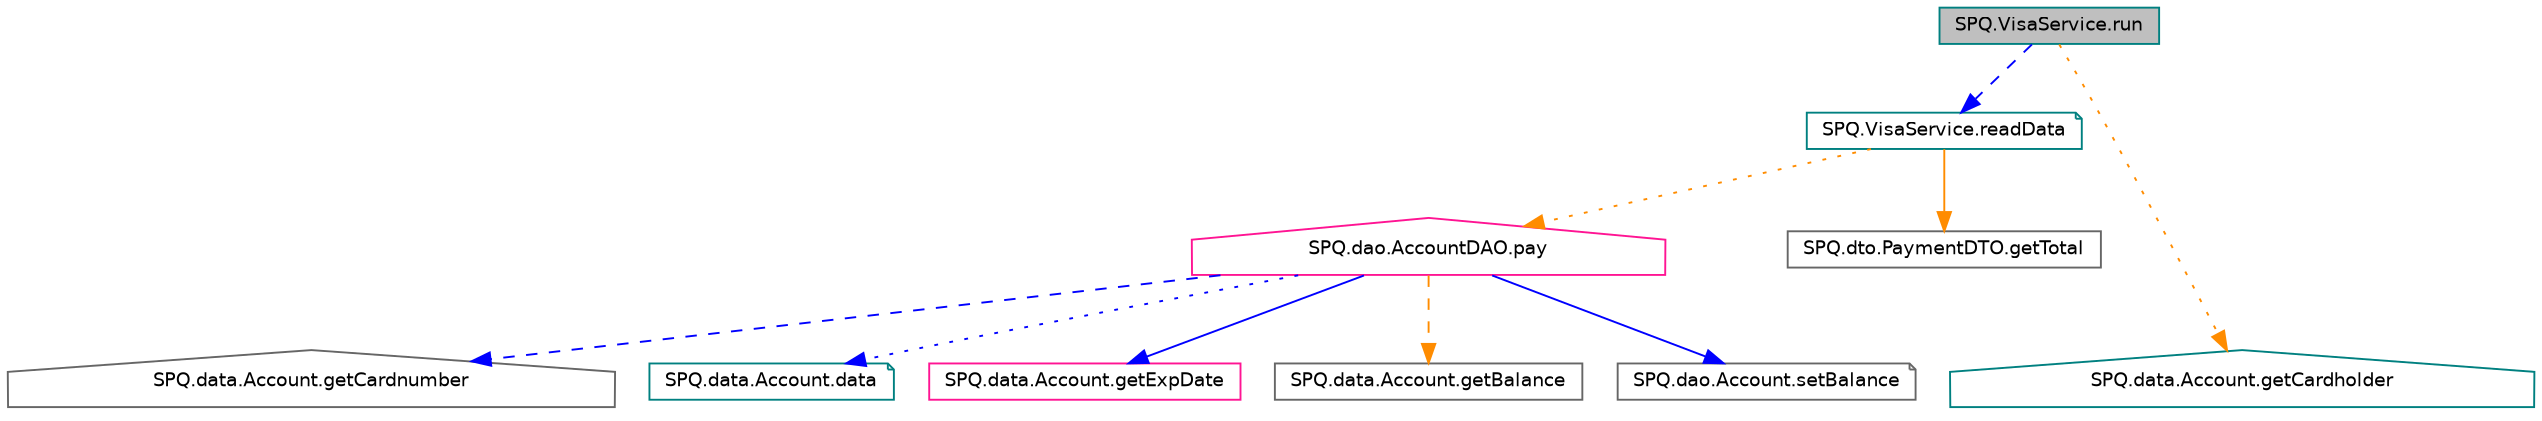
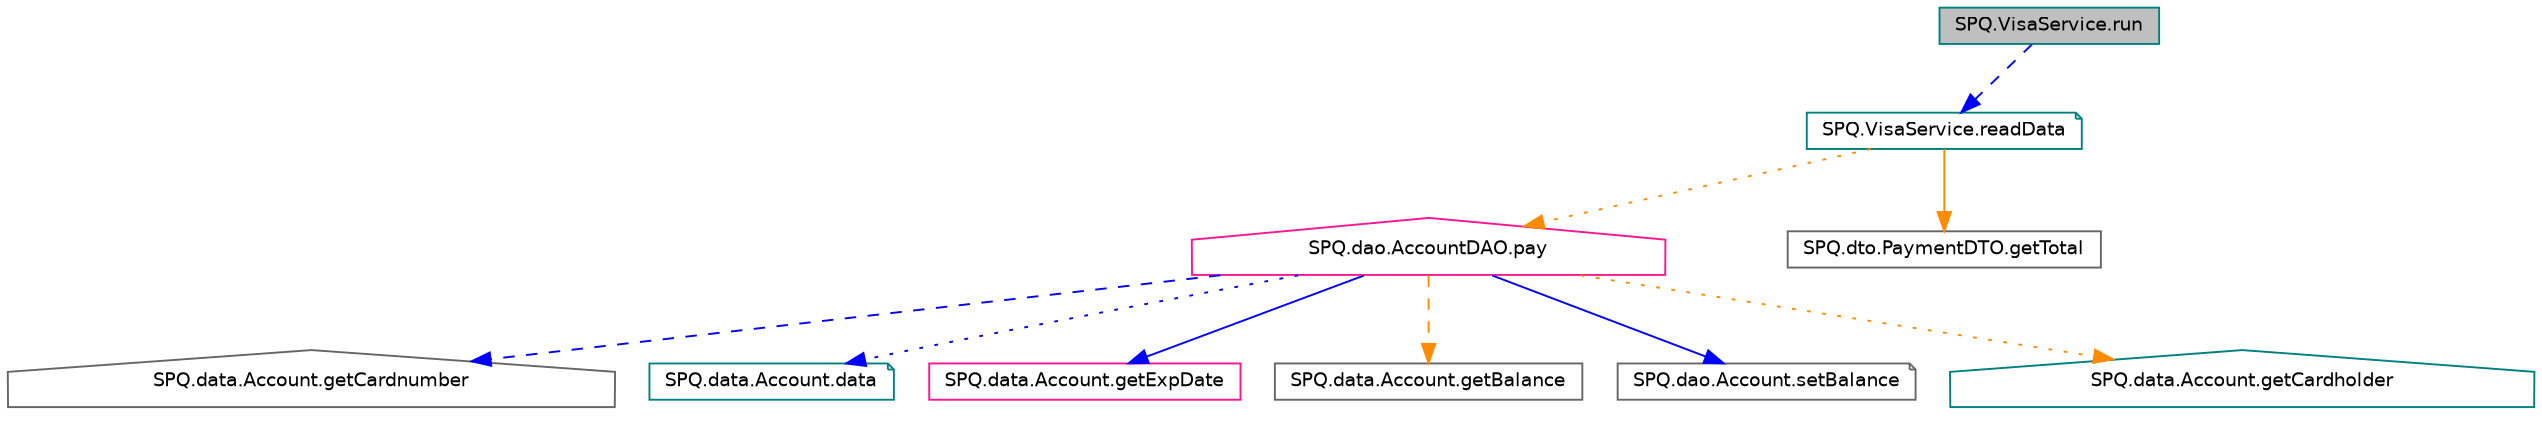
edge "SPQ.VisaService.run" -> "SPQ.data.Account.getCardholder": now "SPQ.dao.AccountDAO.pay" -> "SPQ.data.Account.getCardholder"
